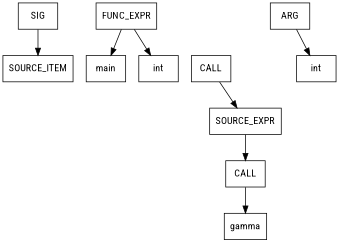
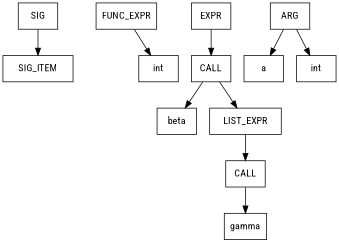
node "EXPR": added
node "SOURCE_ITEM": label "SOURCE_ITEM" -> "SIG_ITEM"
node "main": removed
node "a": added
node "beta": added
node "SOURCE_EXPR": label "SOURCE_EXPR" -> "LIST_EXPR"
